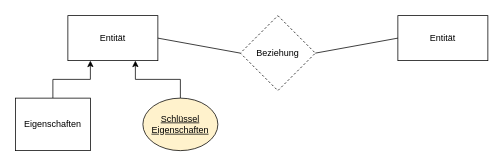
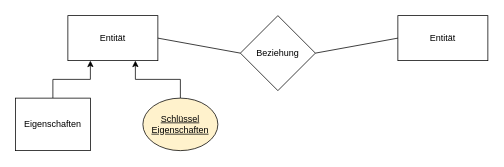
node "Beziehung": style dashed -> solid
